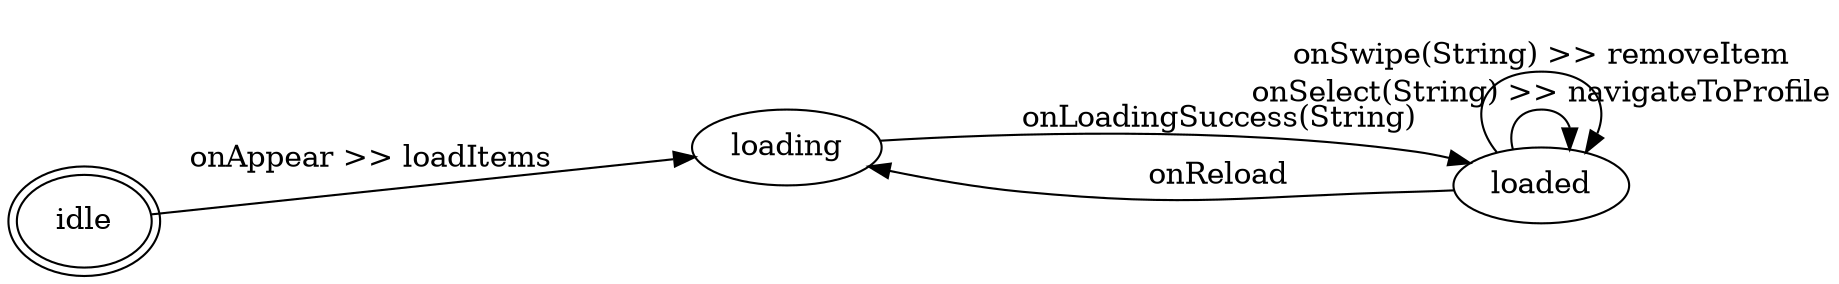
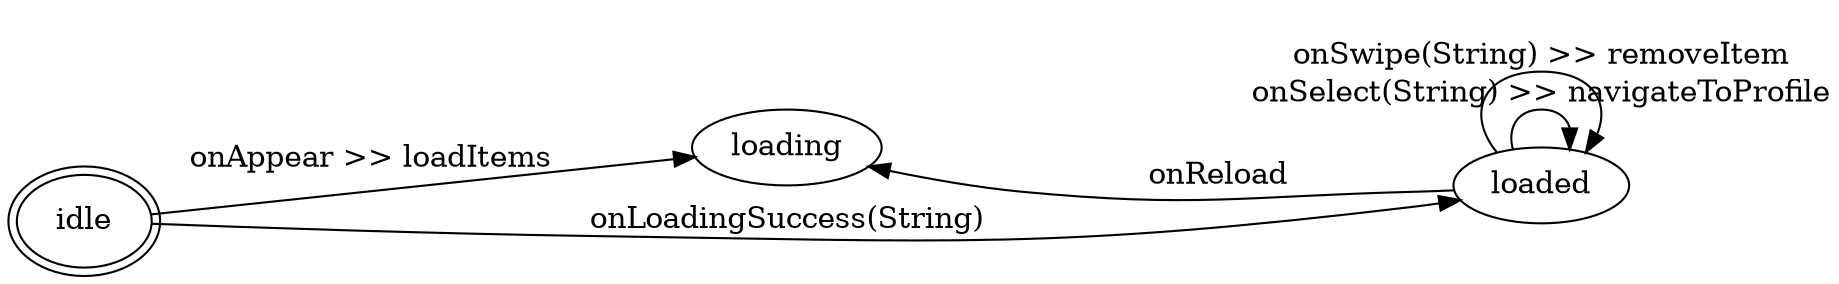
edge "loading" -> "loaded": now "idle" -> "loaded"
